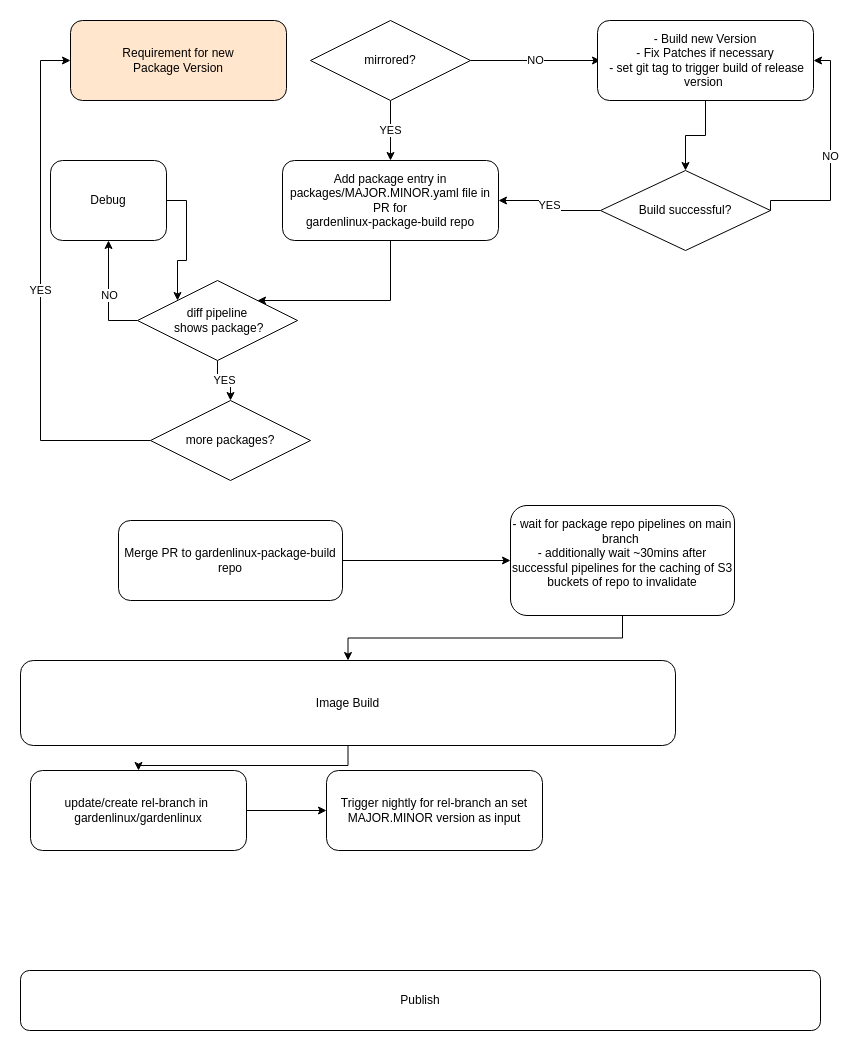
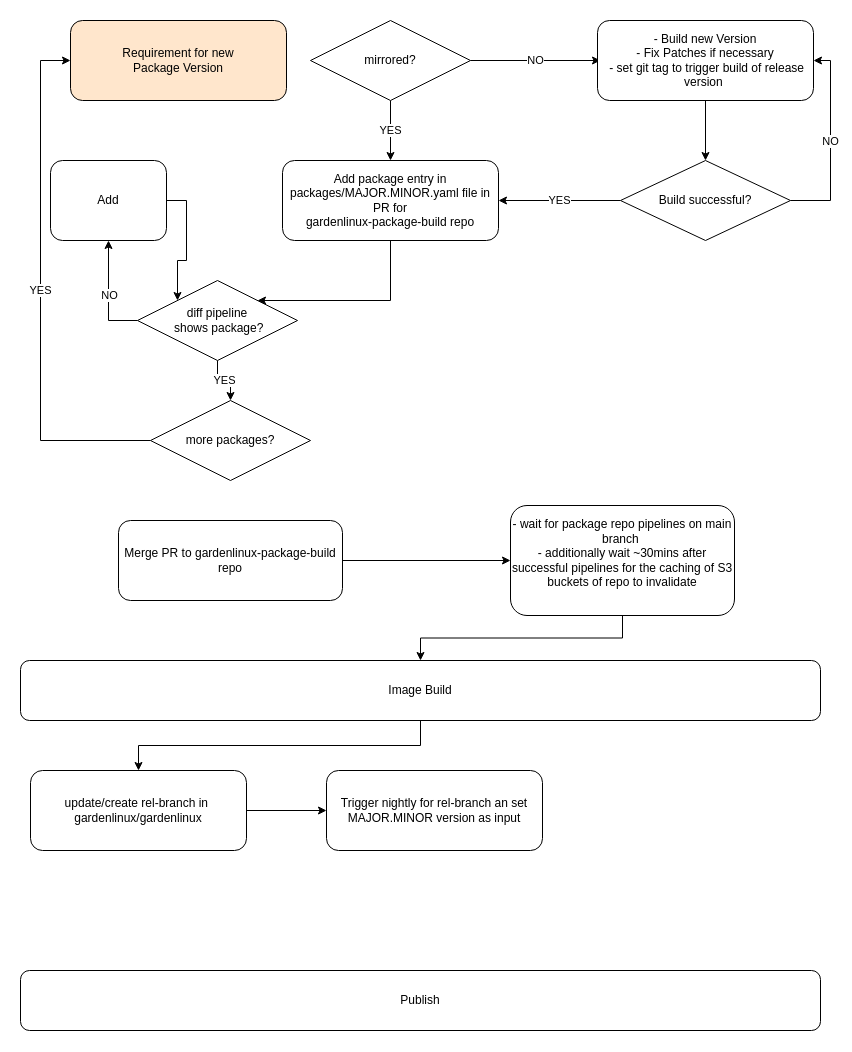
node "Debug": label "Debug" -> "Add"
node "Build successful?": moved (686, 211) -> (706, 201)
node "Image Build": size 655x85 -> 800x60
